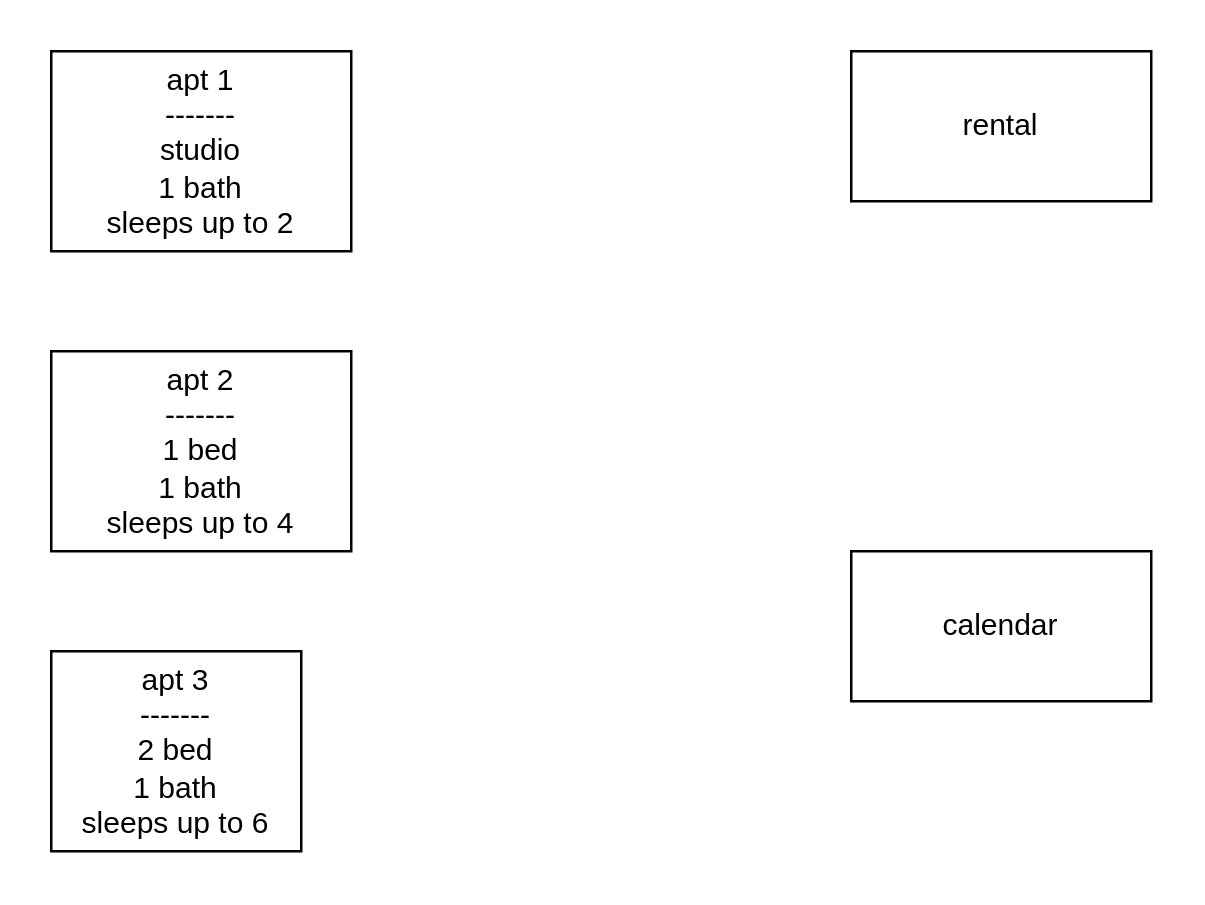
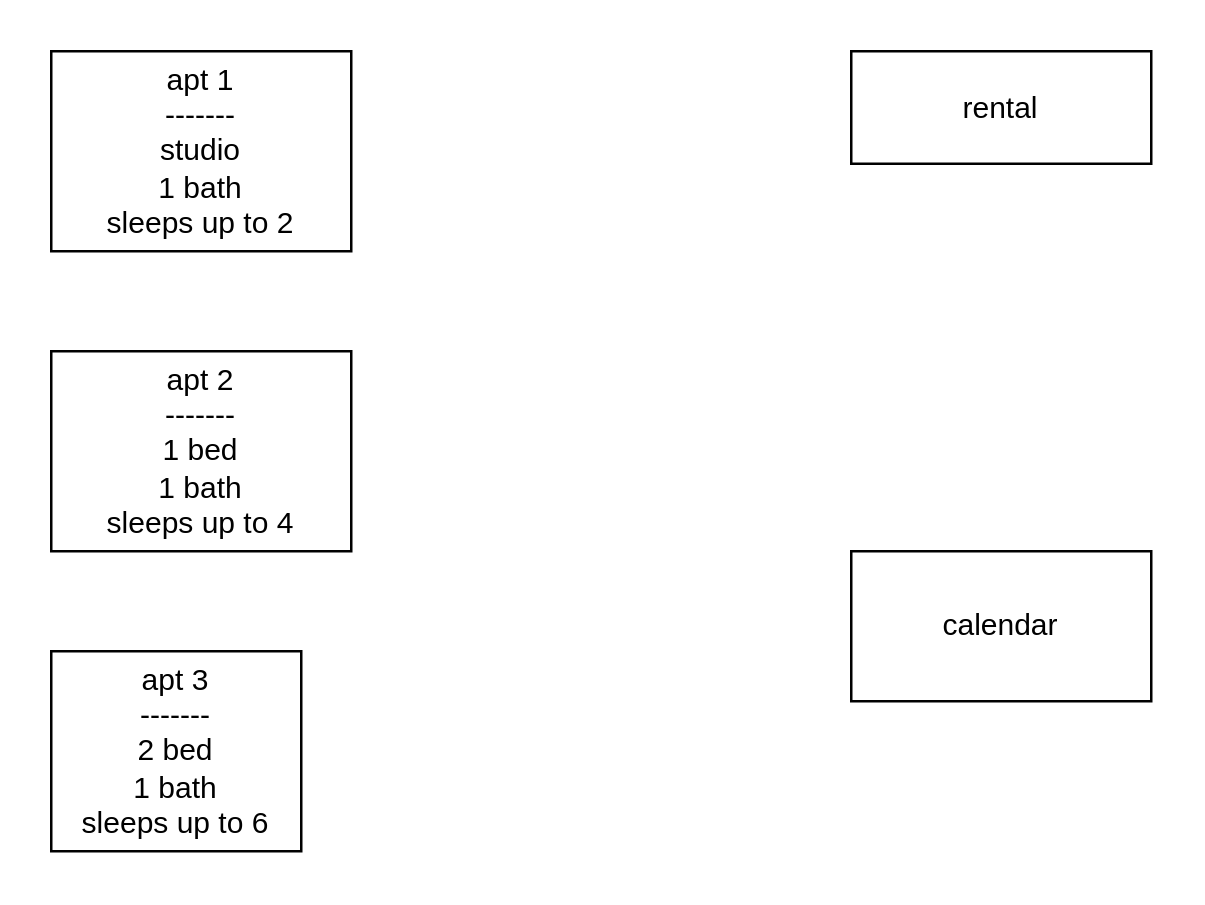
node "rental": size 300x150 -> 300x113
